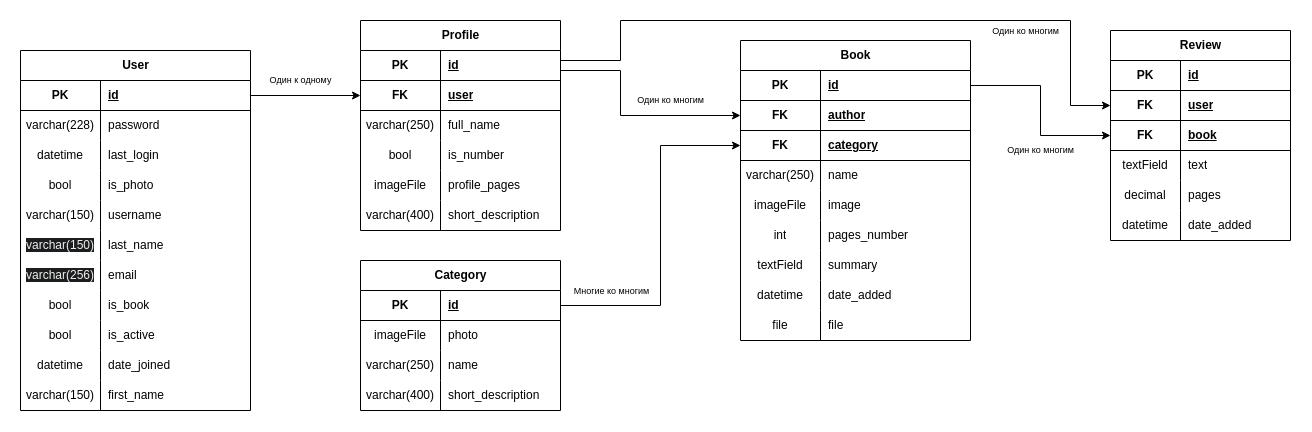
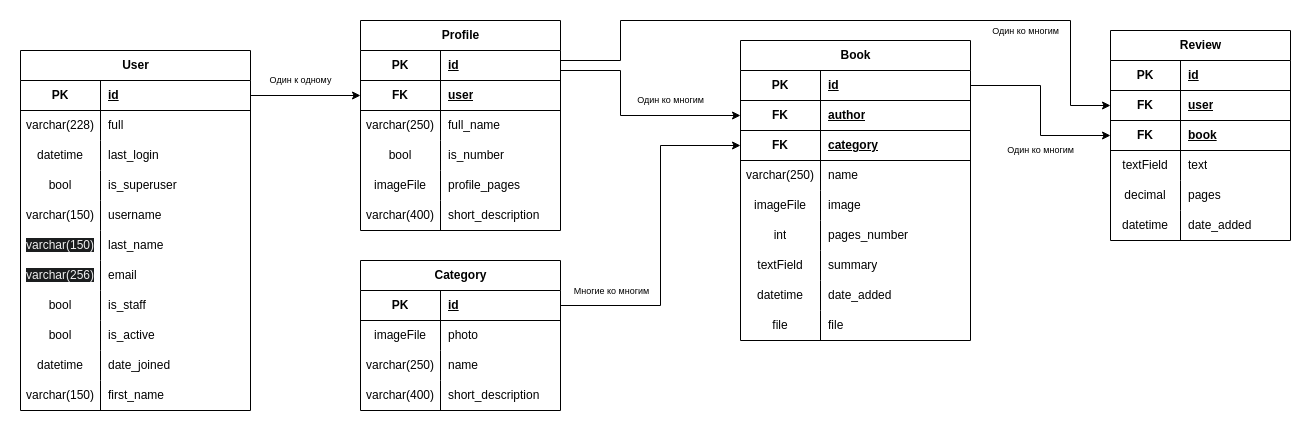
node "password": label "password" -> "full"
node "is_photo": label "is_photo" -> "is_superuser"
node "is_book": label "is_book" -> "is_staff"
